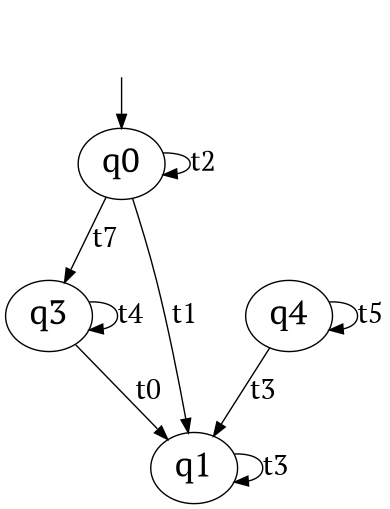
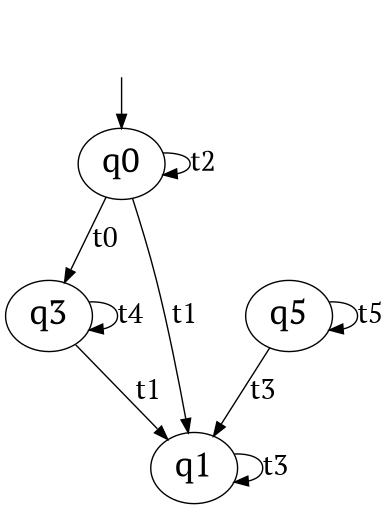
edge "q0" -> "q3": label "t7" -> "t0"
node "q4": label "q4" -> "q5"
edge "q3" -> "q1": label "t0" -> "t1"
